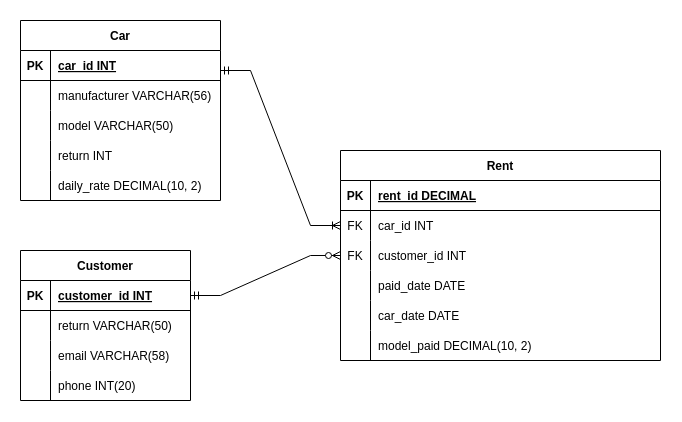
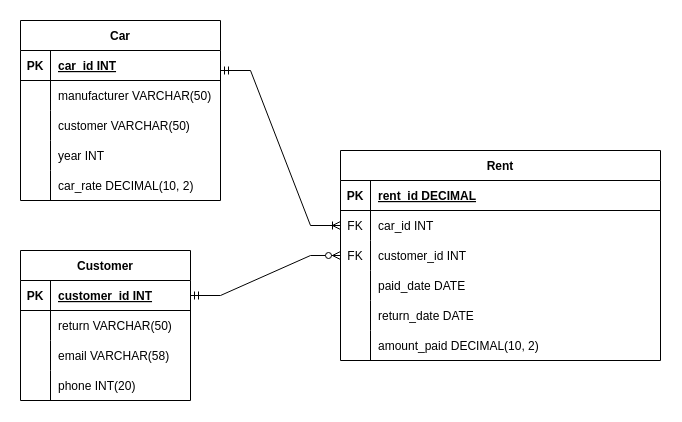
node "manufacturer VARCHAR(56)": label "manufacturer VARCHAR(56)" -> "manufacturer VARCHAR(50)"
node "model VARCHAR(50)": label "model VARCHAR(50)" -> "customer VARCHAR(50)"
node "return INT": label "return INT" -> "year INT"
node "daily_rate DECIMAL(10, 2)": label "daily_rate DECIMAL(10, 2)" -> "car_rate DECIMAL(10, 2)"
node "car_date DATE": label "car_date DATE" -> "return_date DATE"
node "model_paid DECIMAL(10, 2)": label "model_paid DECIMAL(10, 2)" -> "amount_paid DECIMAL(10, 2)"
